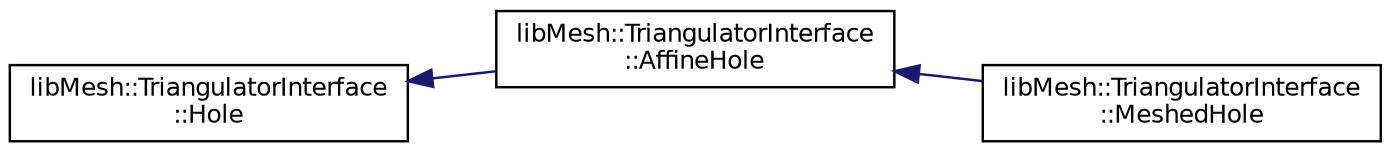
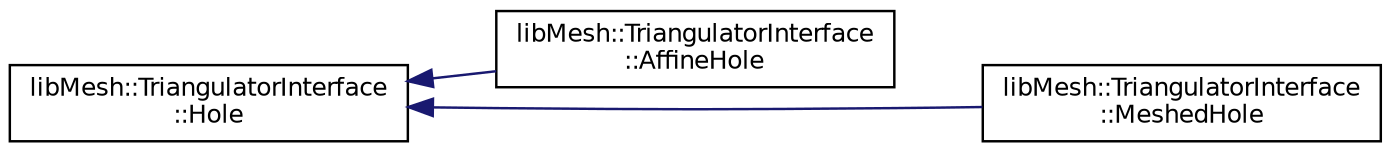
edge "libMesh::TriangulatorInterface ::MeshedHole" -> "libMesh::TriangulatorInterface ::AffineHole": now "libMesh::TriangulatorInterface ::MeshedHole" -> "libMesh::TriangulatorInterface ::Hole"
